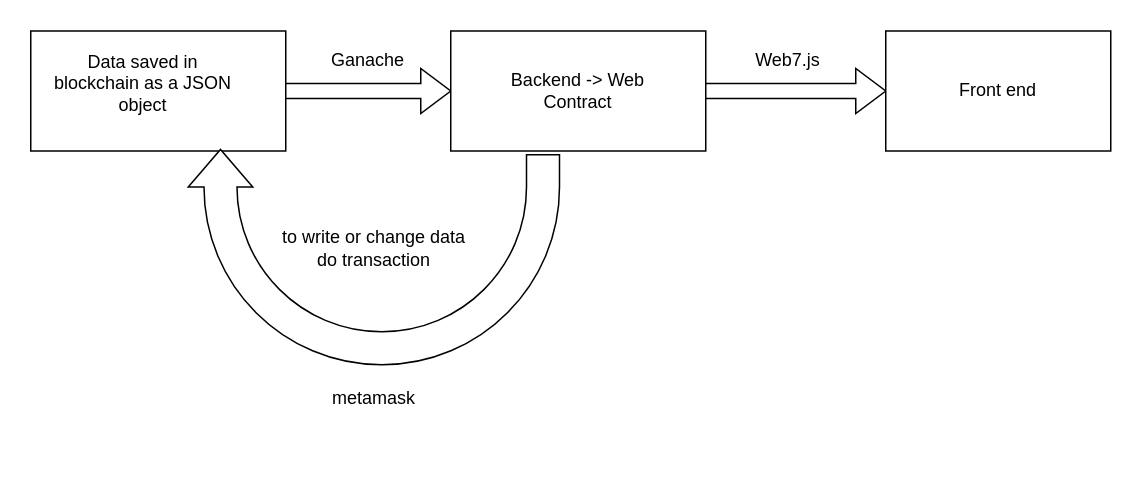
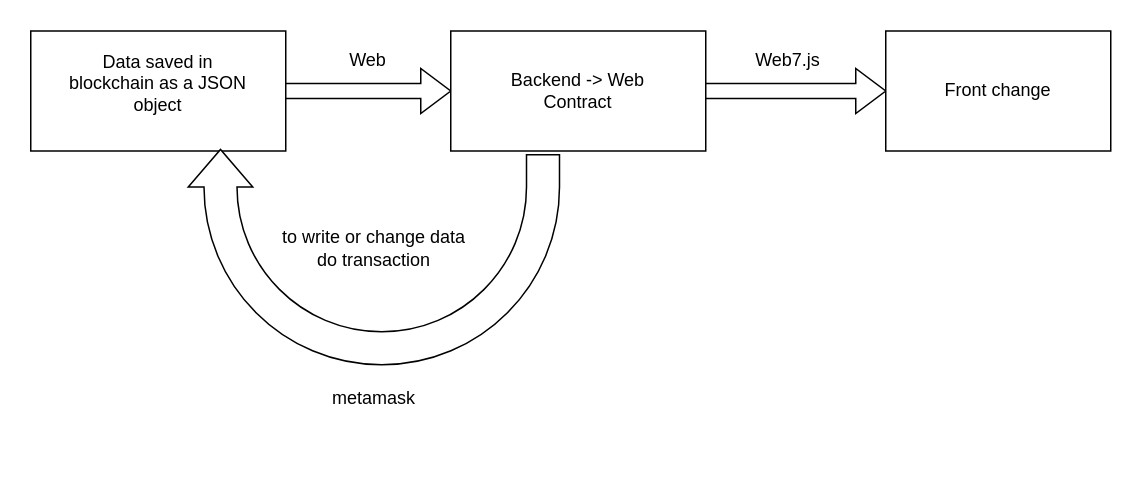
node "Ganache": label "Ganache" -> "Web"
node "Data saved in blockchain as a JSON object": moved (143, 83) -> (158, 83)
node "Front end": label "Front end" -> "Front change"
